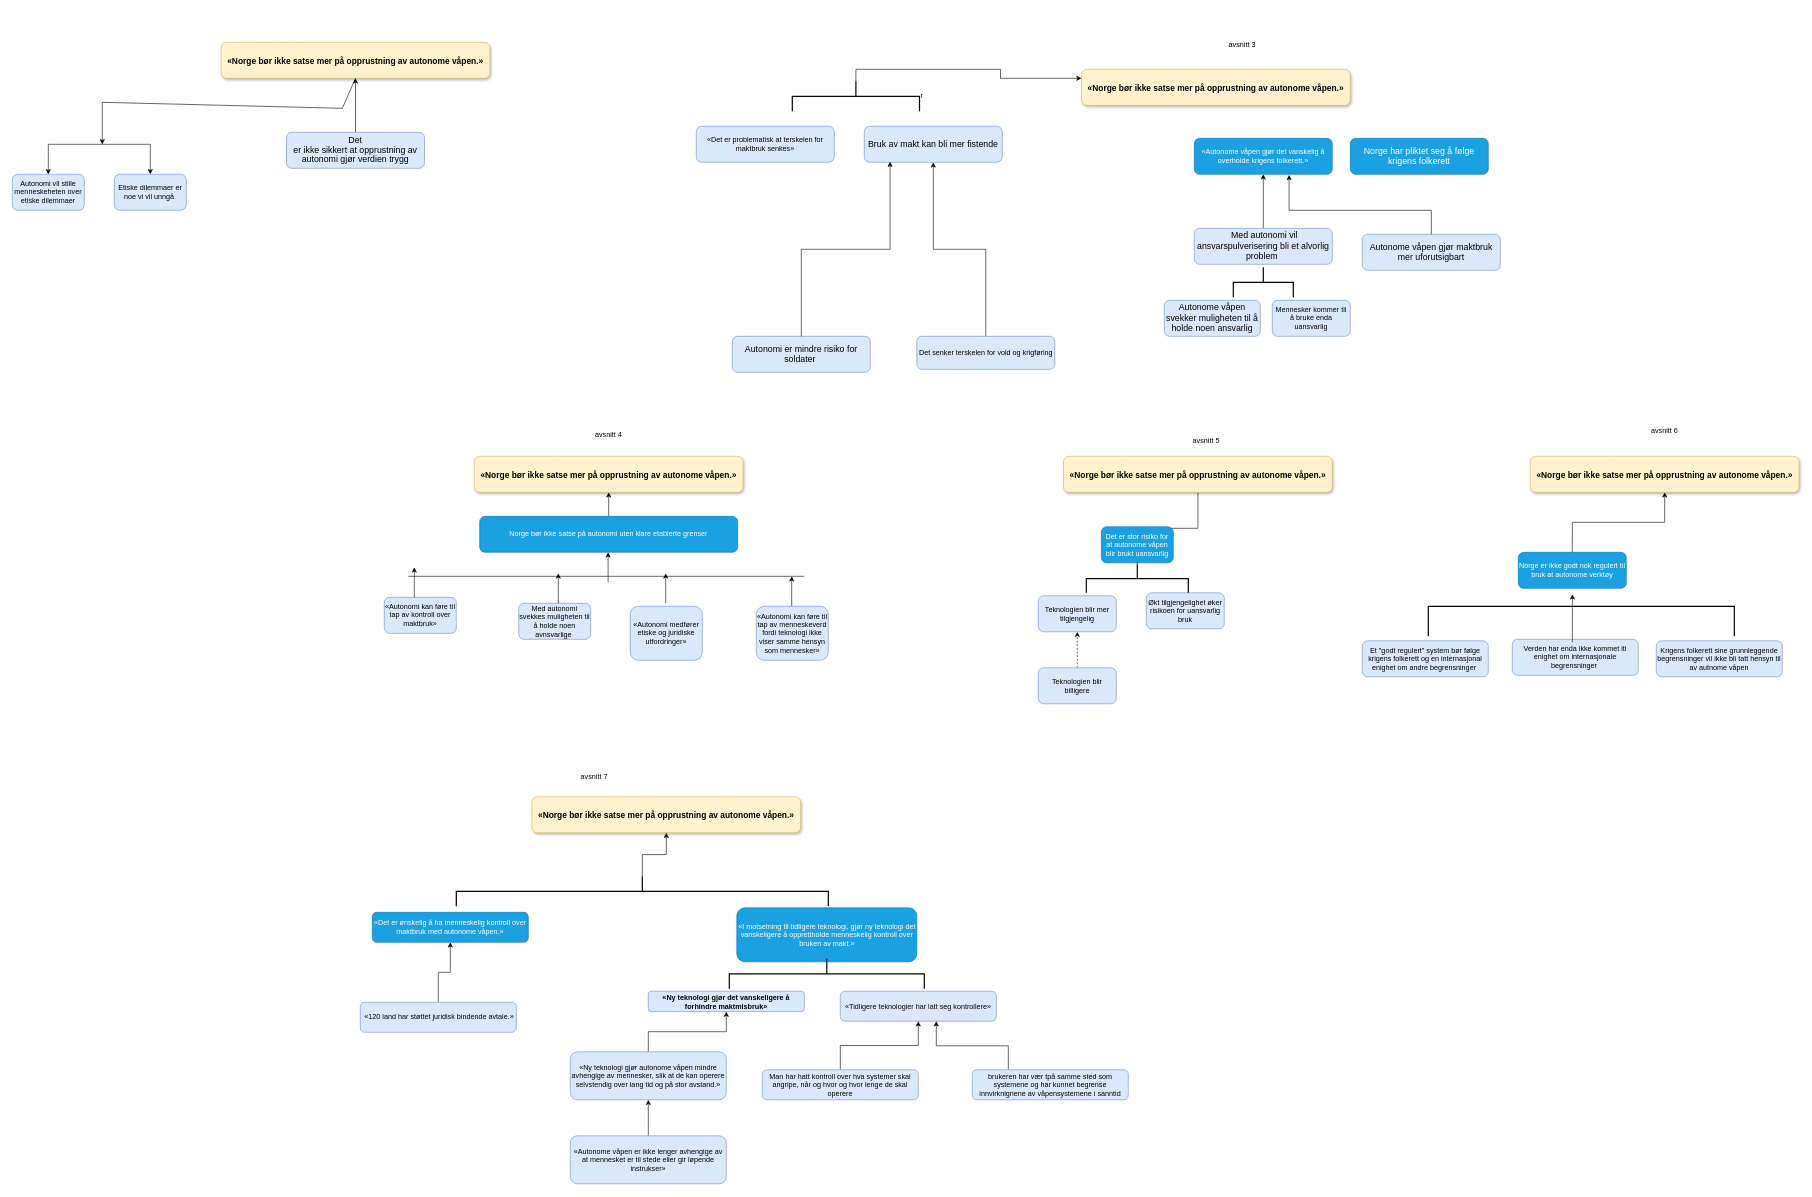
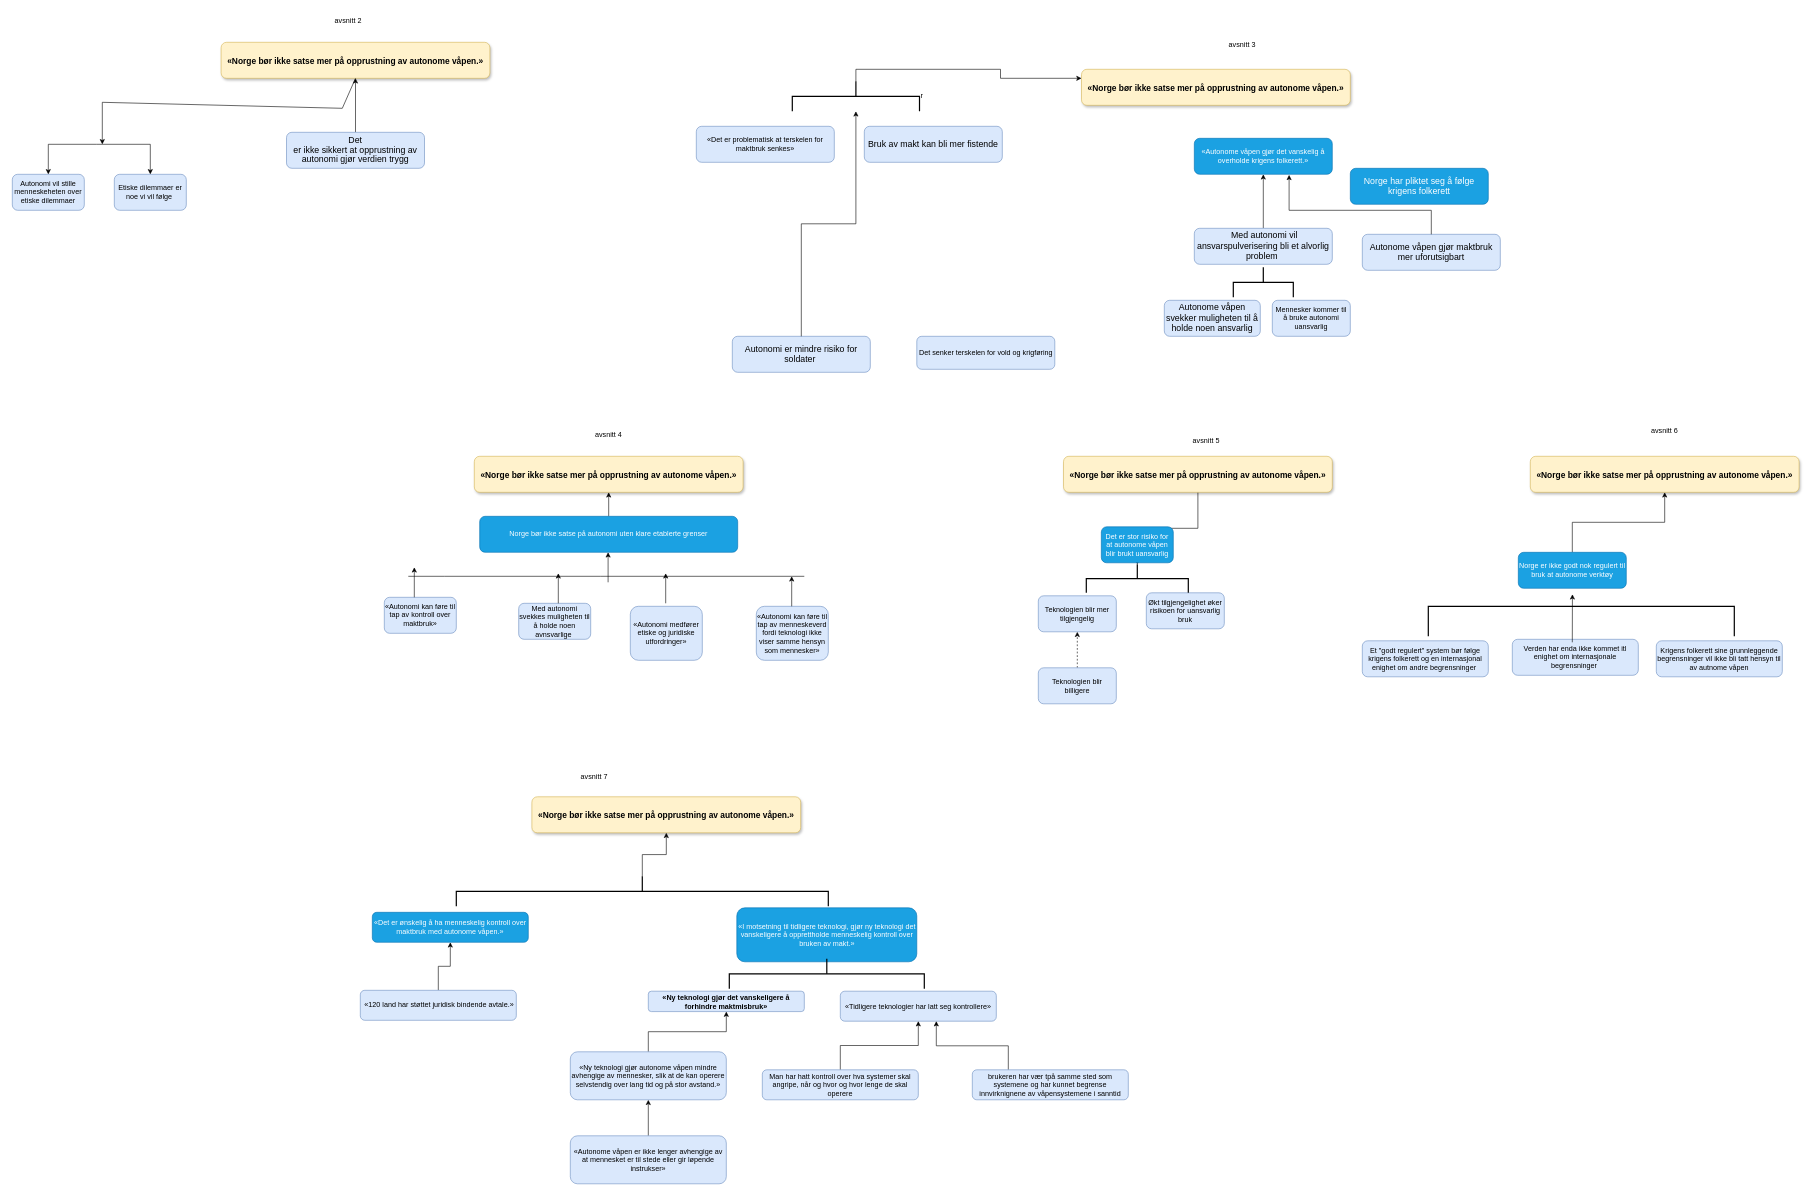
node "avsnitt 2": added
node "Norge har pliktet seg å følge krigens folkerett": moved (1419, 156) -> (1419, 186)
node "Etiske dilemmaer er noe vi vil unngå": label "Etiske dilemmaer er noe vi vil unngå" -> "Etiske dilemmaer er noe vi vil følge"
edge "Autonomi er mindre risiko for soldater" -> "Bruk av makt kan bli mer fistende": now "Autonomi er mindre risiko for soldater" -> "r"
edge "Det senker terskelen for vold og krigføring" -> "Bruk av makt kan bli mer fistende": removed
node "Mennesker kommer til å bruke enda uansvarlig": label "Mennesker kommer til å bruke enda uansvarlig" -> "Mennesker kommer til å bruke autonomi uansvarlig"
node "«120 land har støttet juridisk bindende avtale.»": moved (438, 1017) -> (438, 1005)
